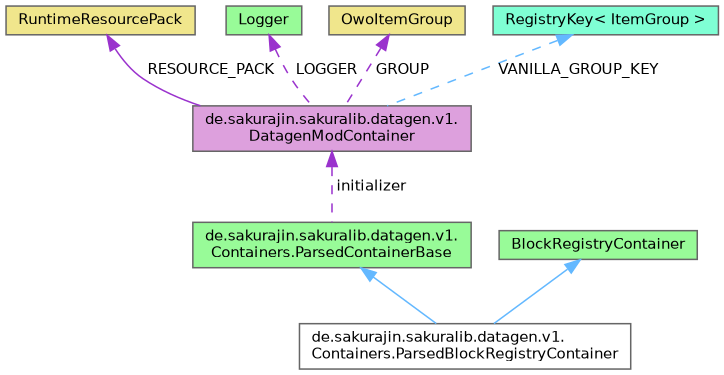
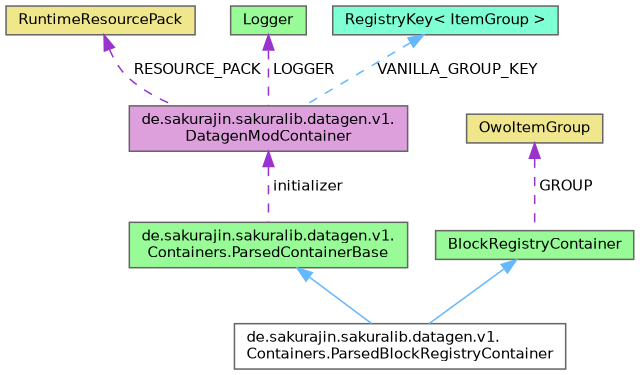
edge "de.sakurajin.sakuralib.datagen.v1. DatagenModContainer" -> "OwoItemGroup": now "BlockRegistryContainer" -> "OwoItemGroup"
edge "de.sakurajin.sakuralib.datagen.v1. DatagenModContainer" -> "RuntimeResourcePack": style solid -> dashed
